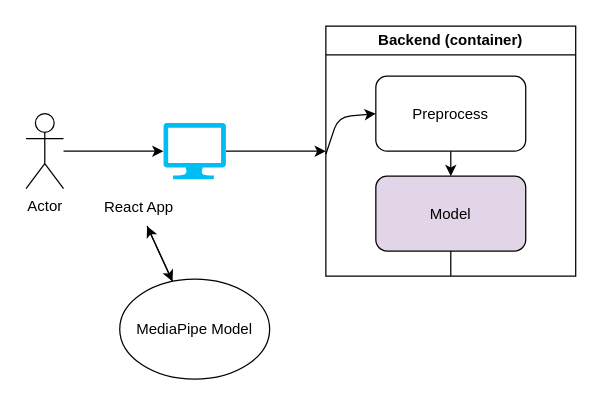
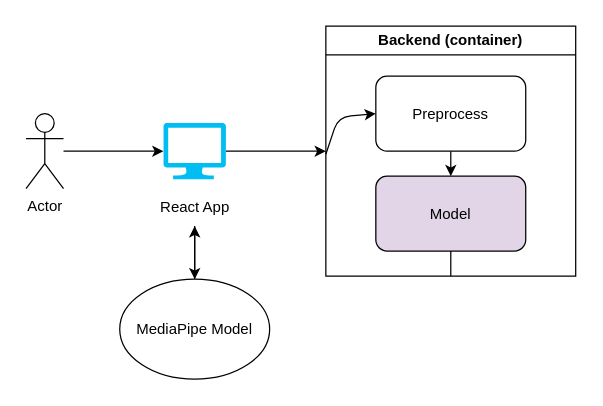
node "React App": moved (138, 208) -> (194, 208)
